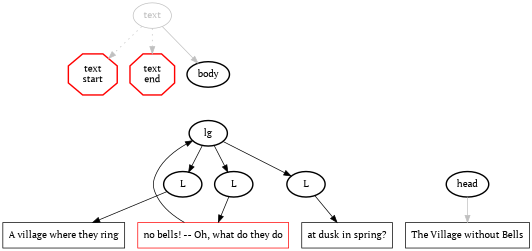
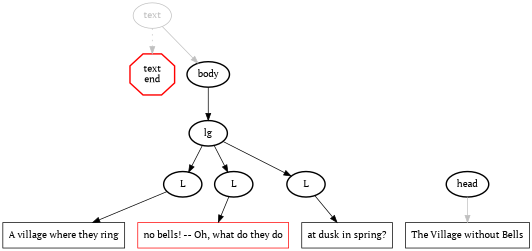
node "text start": removed
edge "no bells! -- Oh, what do they do" -> "lg": now "body" -> "lg"
